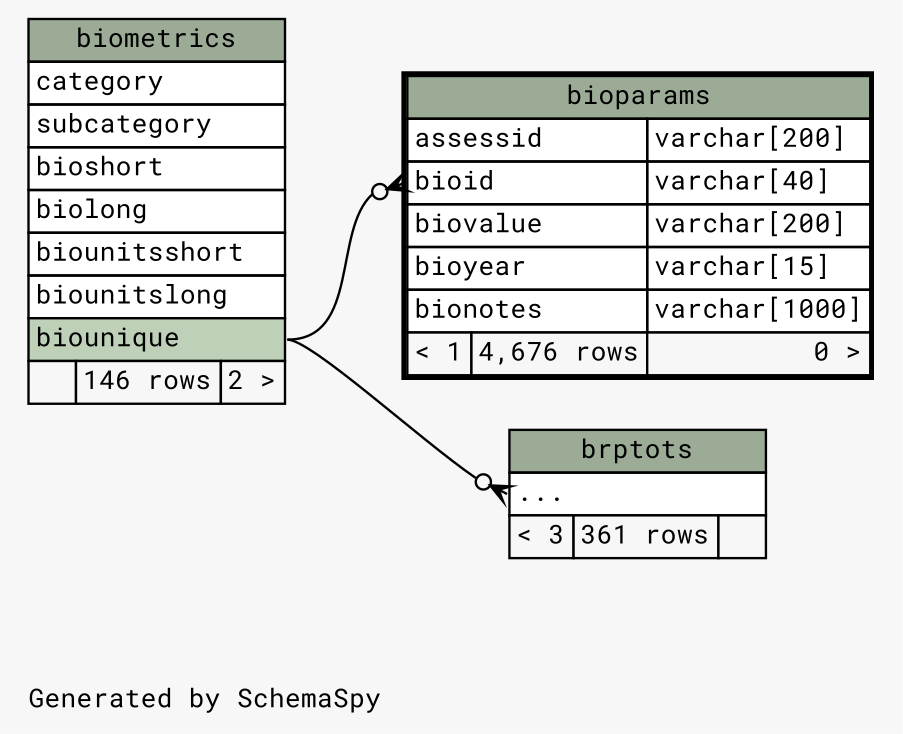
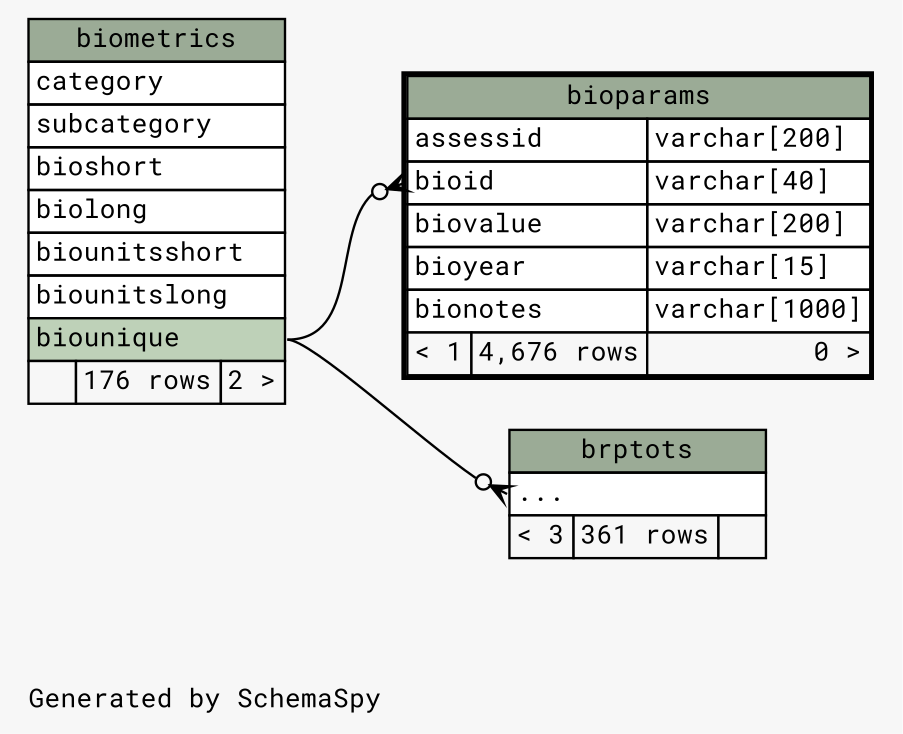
node "biometrics": text "146 rows" -> "176 rows"
